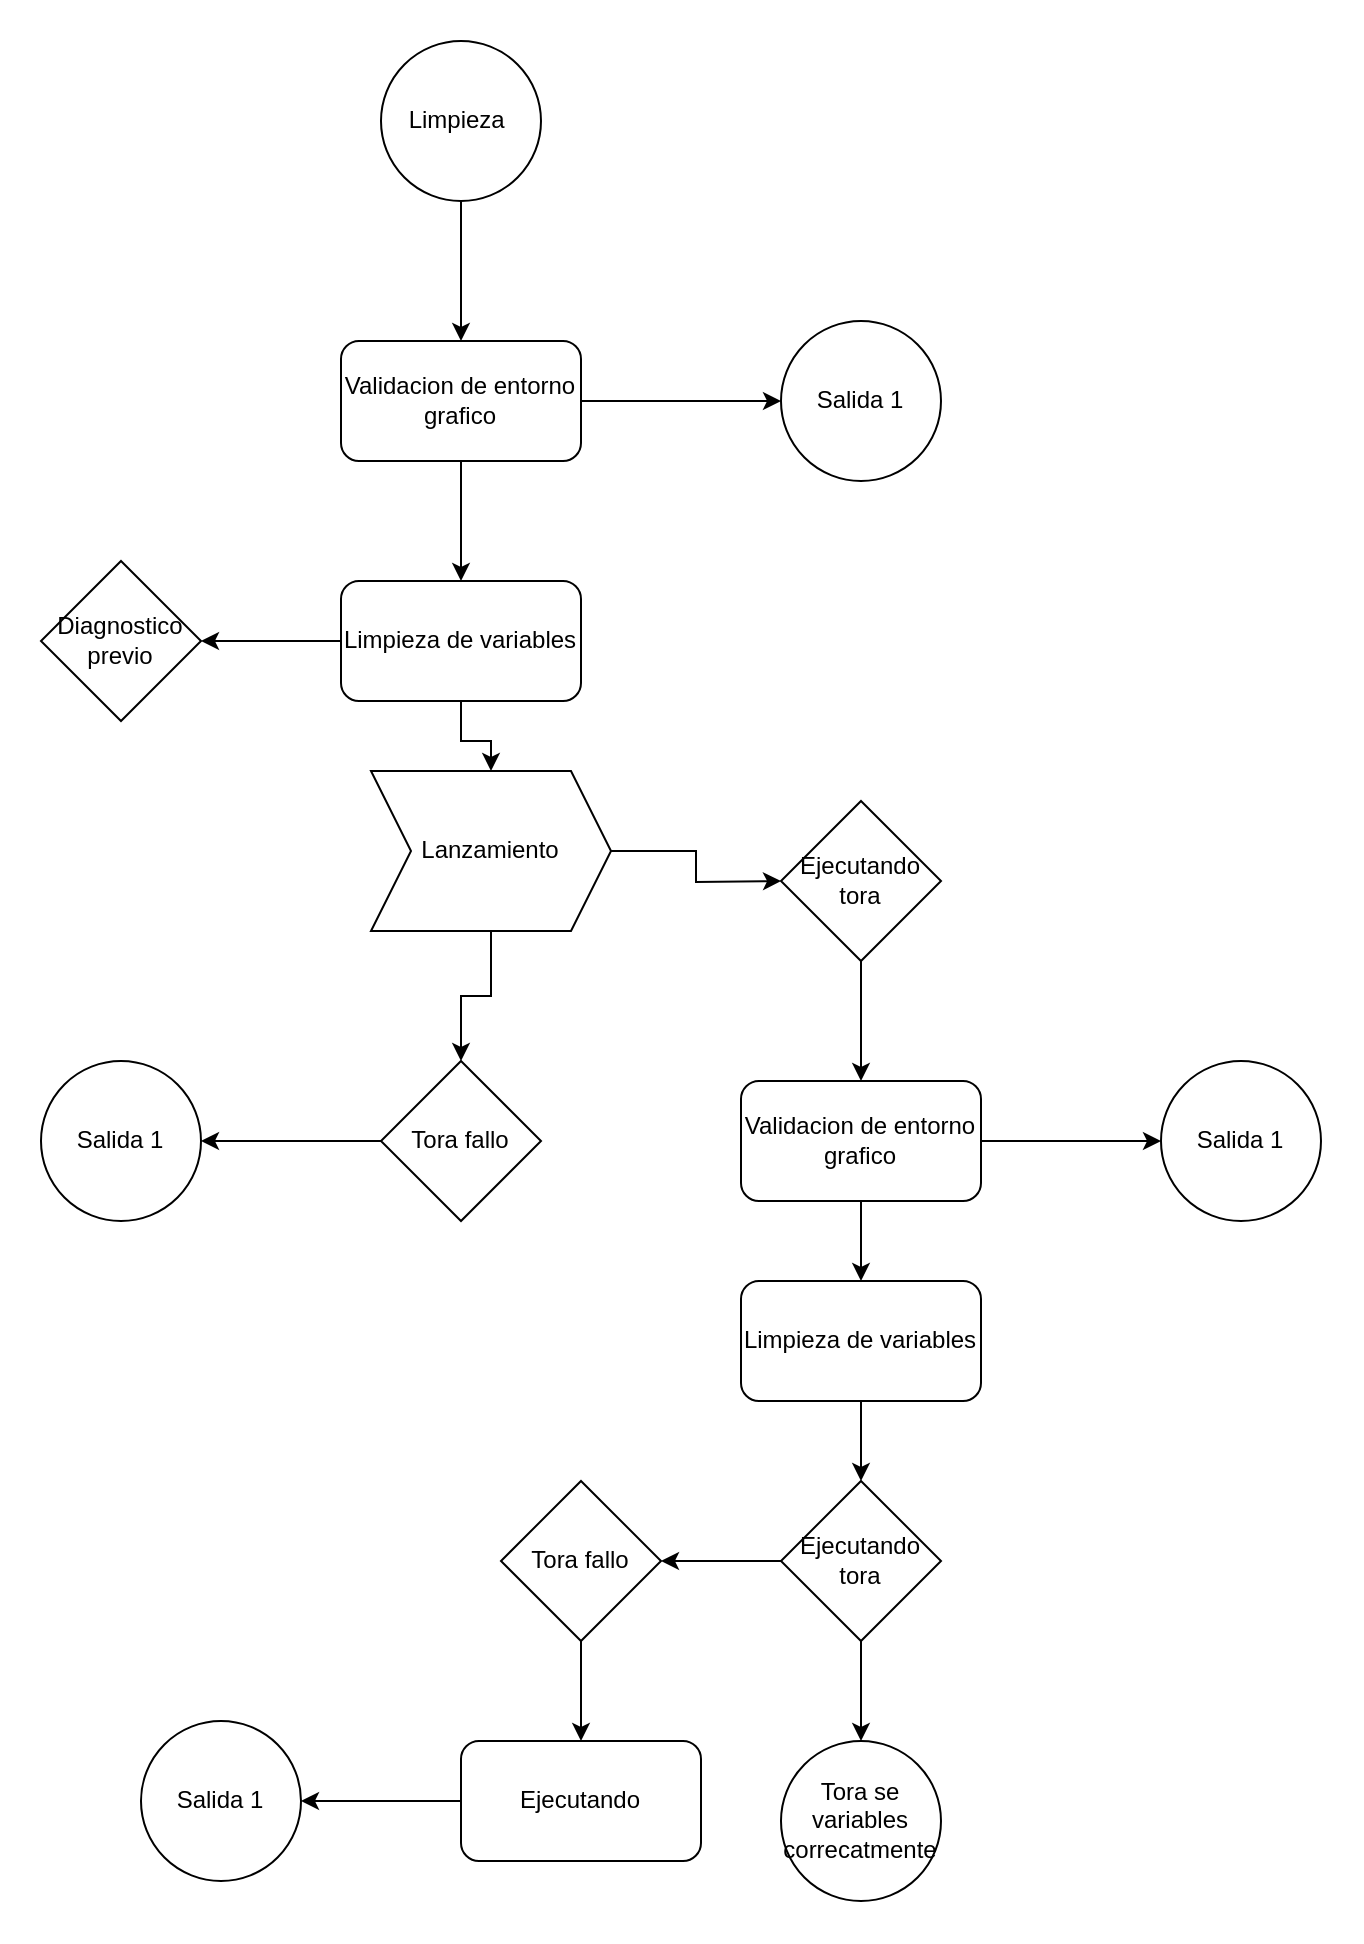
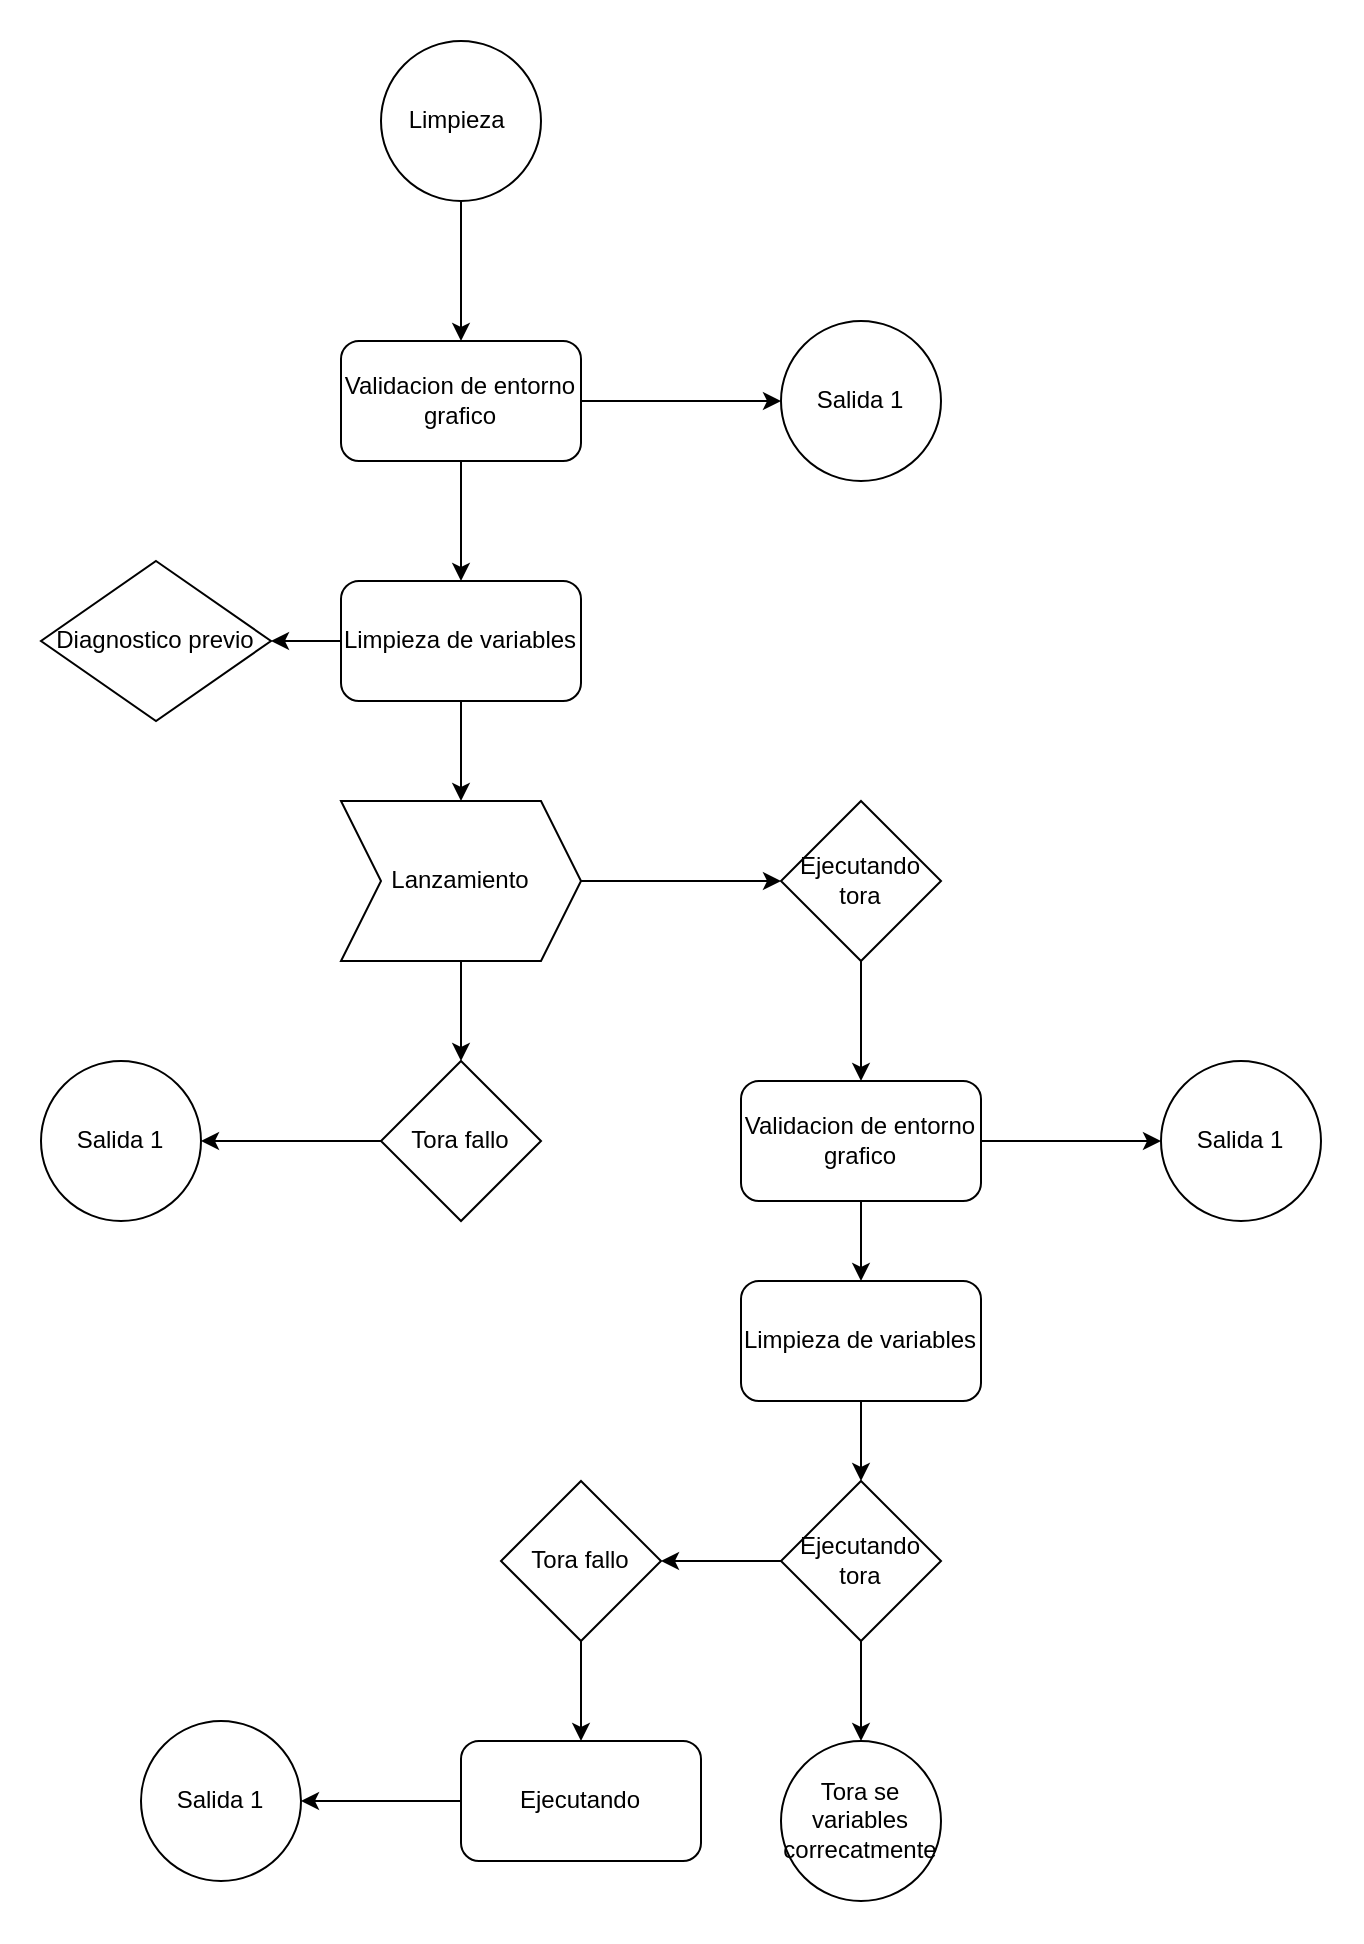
node "Diagnostico previo": size 160x160 -> 230x160
node "Lanzamiento": moved (491, 851) -> (461, 881)
